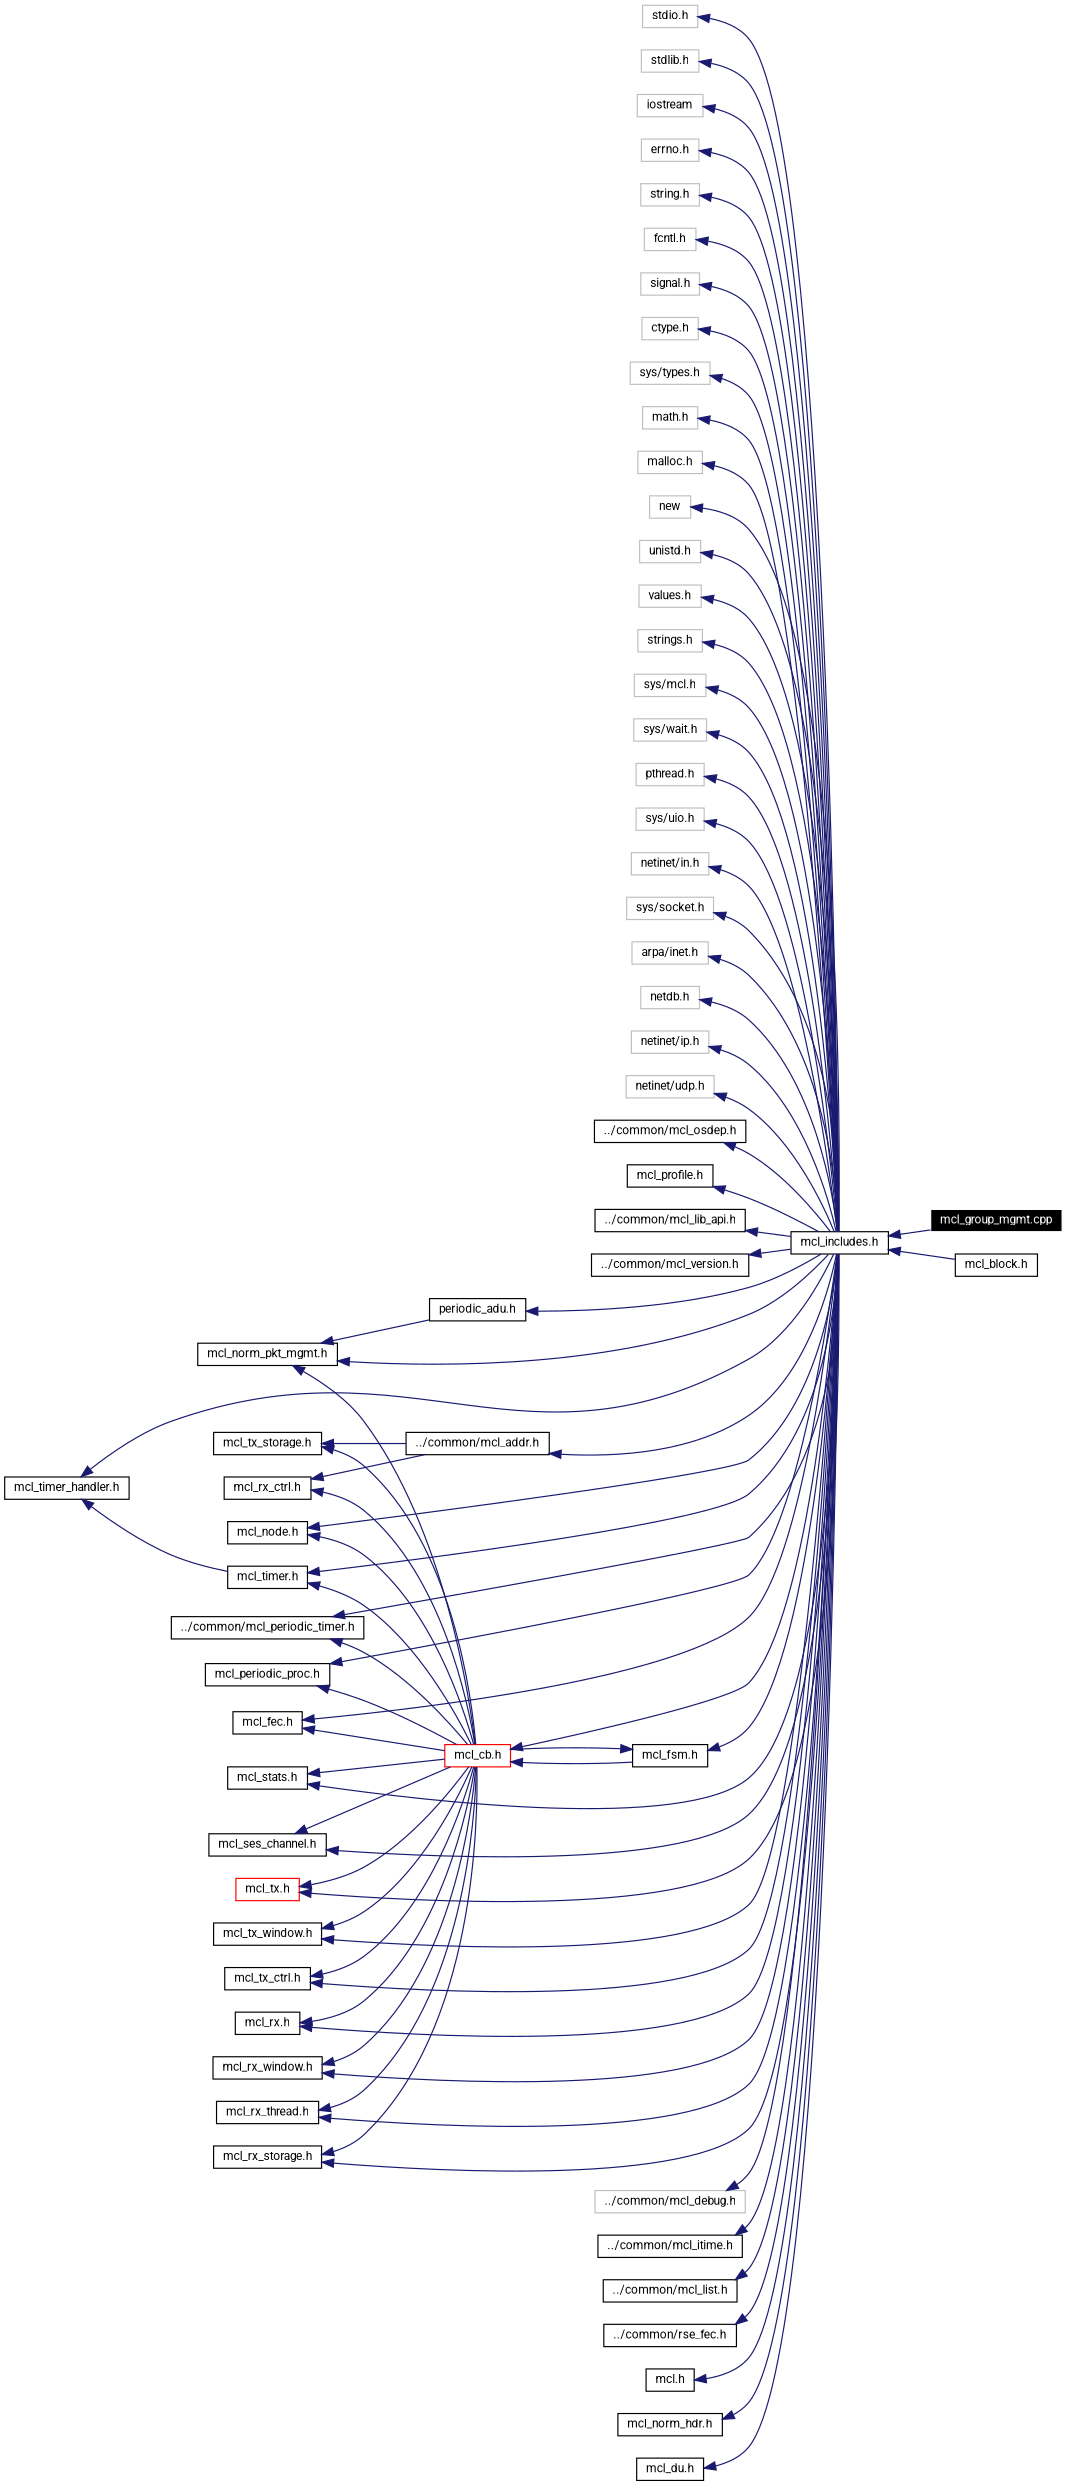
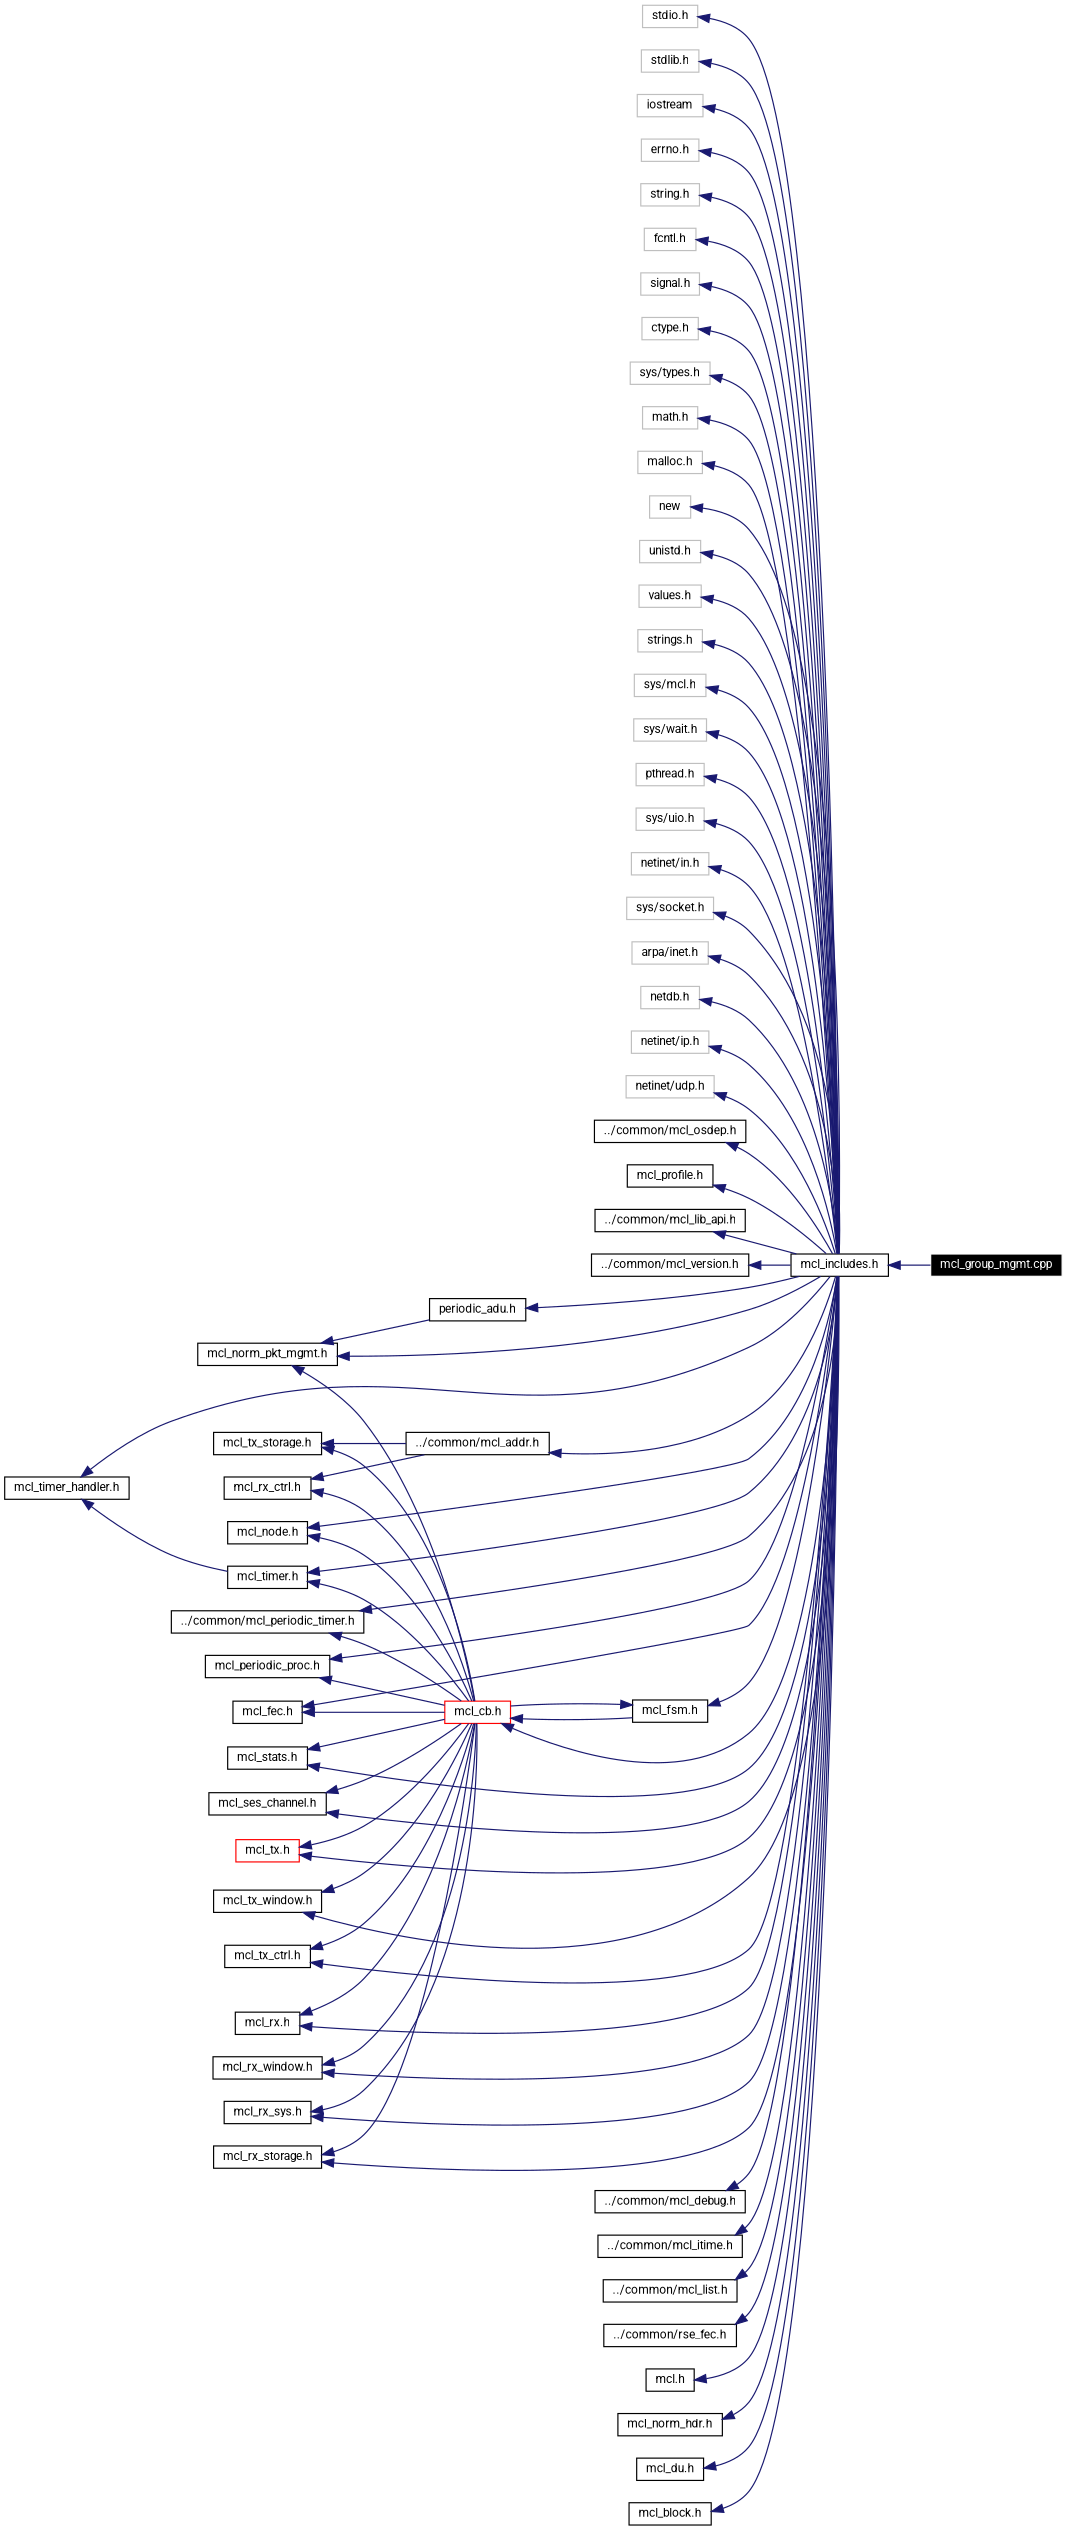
edge "mcl_block.h" -> "mcl_includes.h": reversed
node "mcl_rx_thread.h": label "mcl_rx_thread.h" -> "mcl_rx_sys.h"
node "../common/mcl_debug.h": color grey75 -> black
